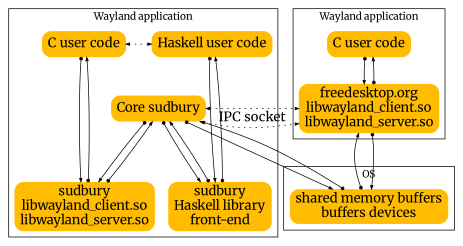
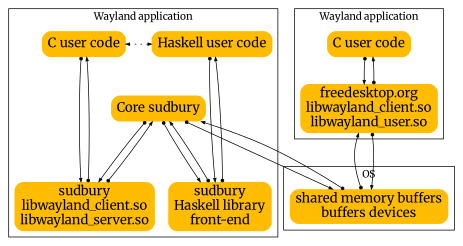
edge "Core sudbury" -- "freedesktop.org": removed, label "IPC socket"
node "freedesktop.org": text "libwayland_server.so" -> "libwayland_user.so"
